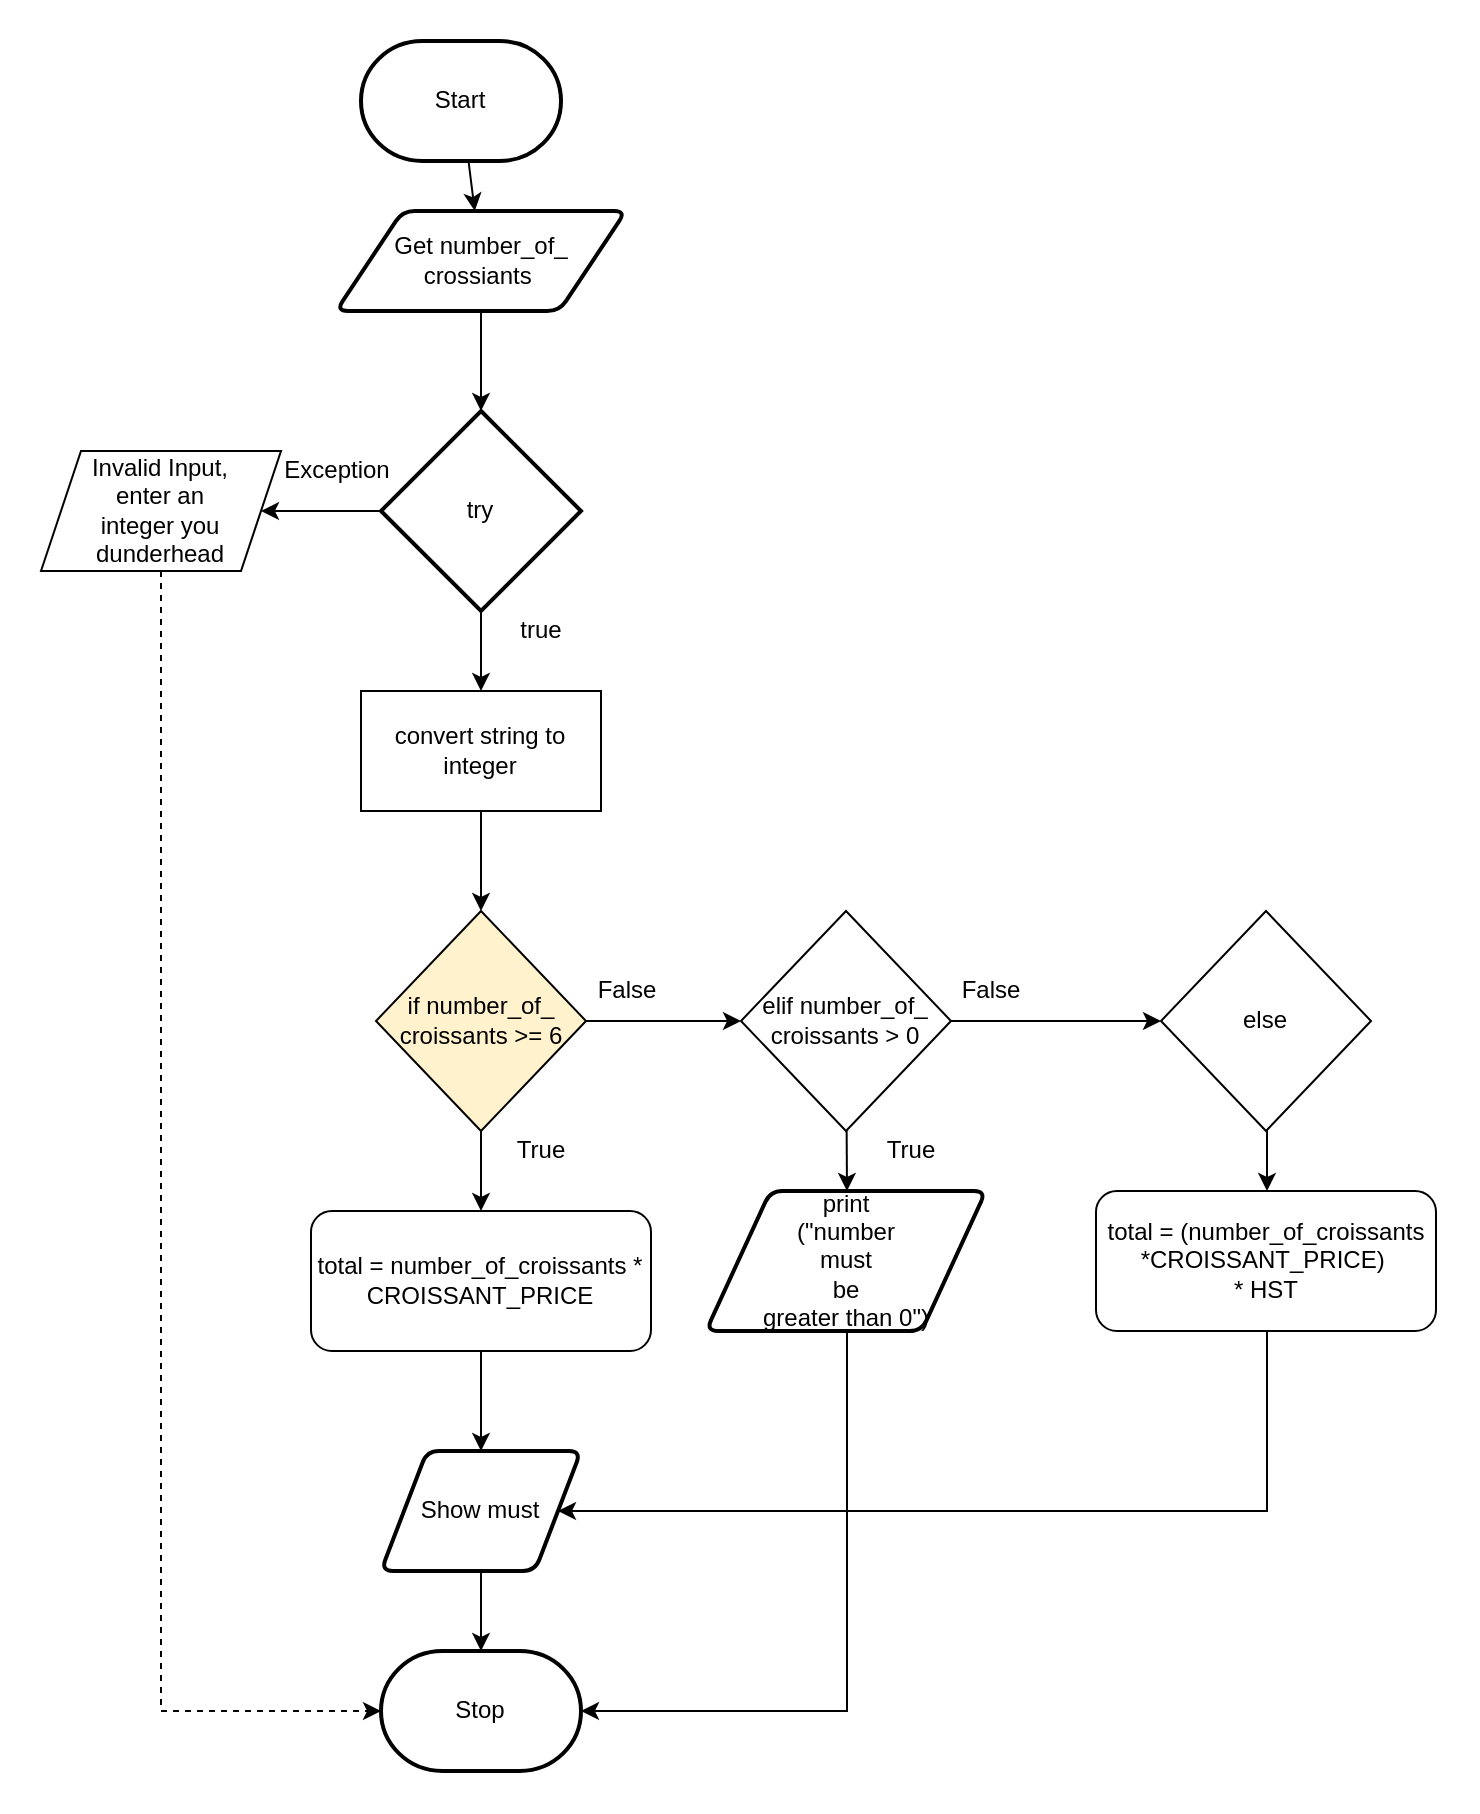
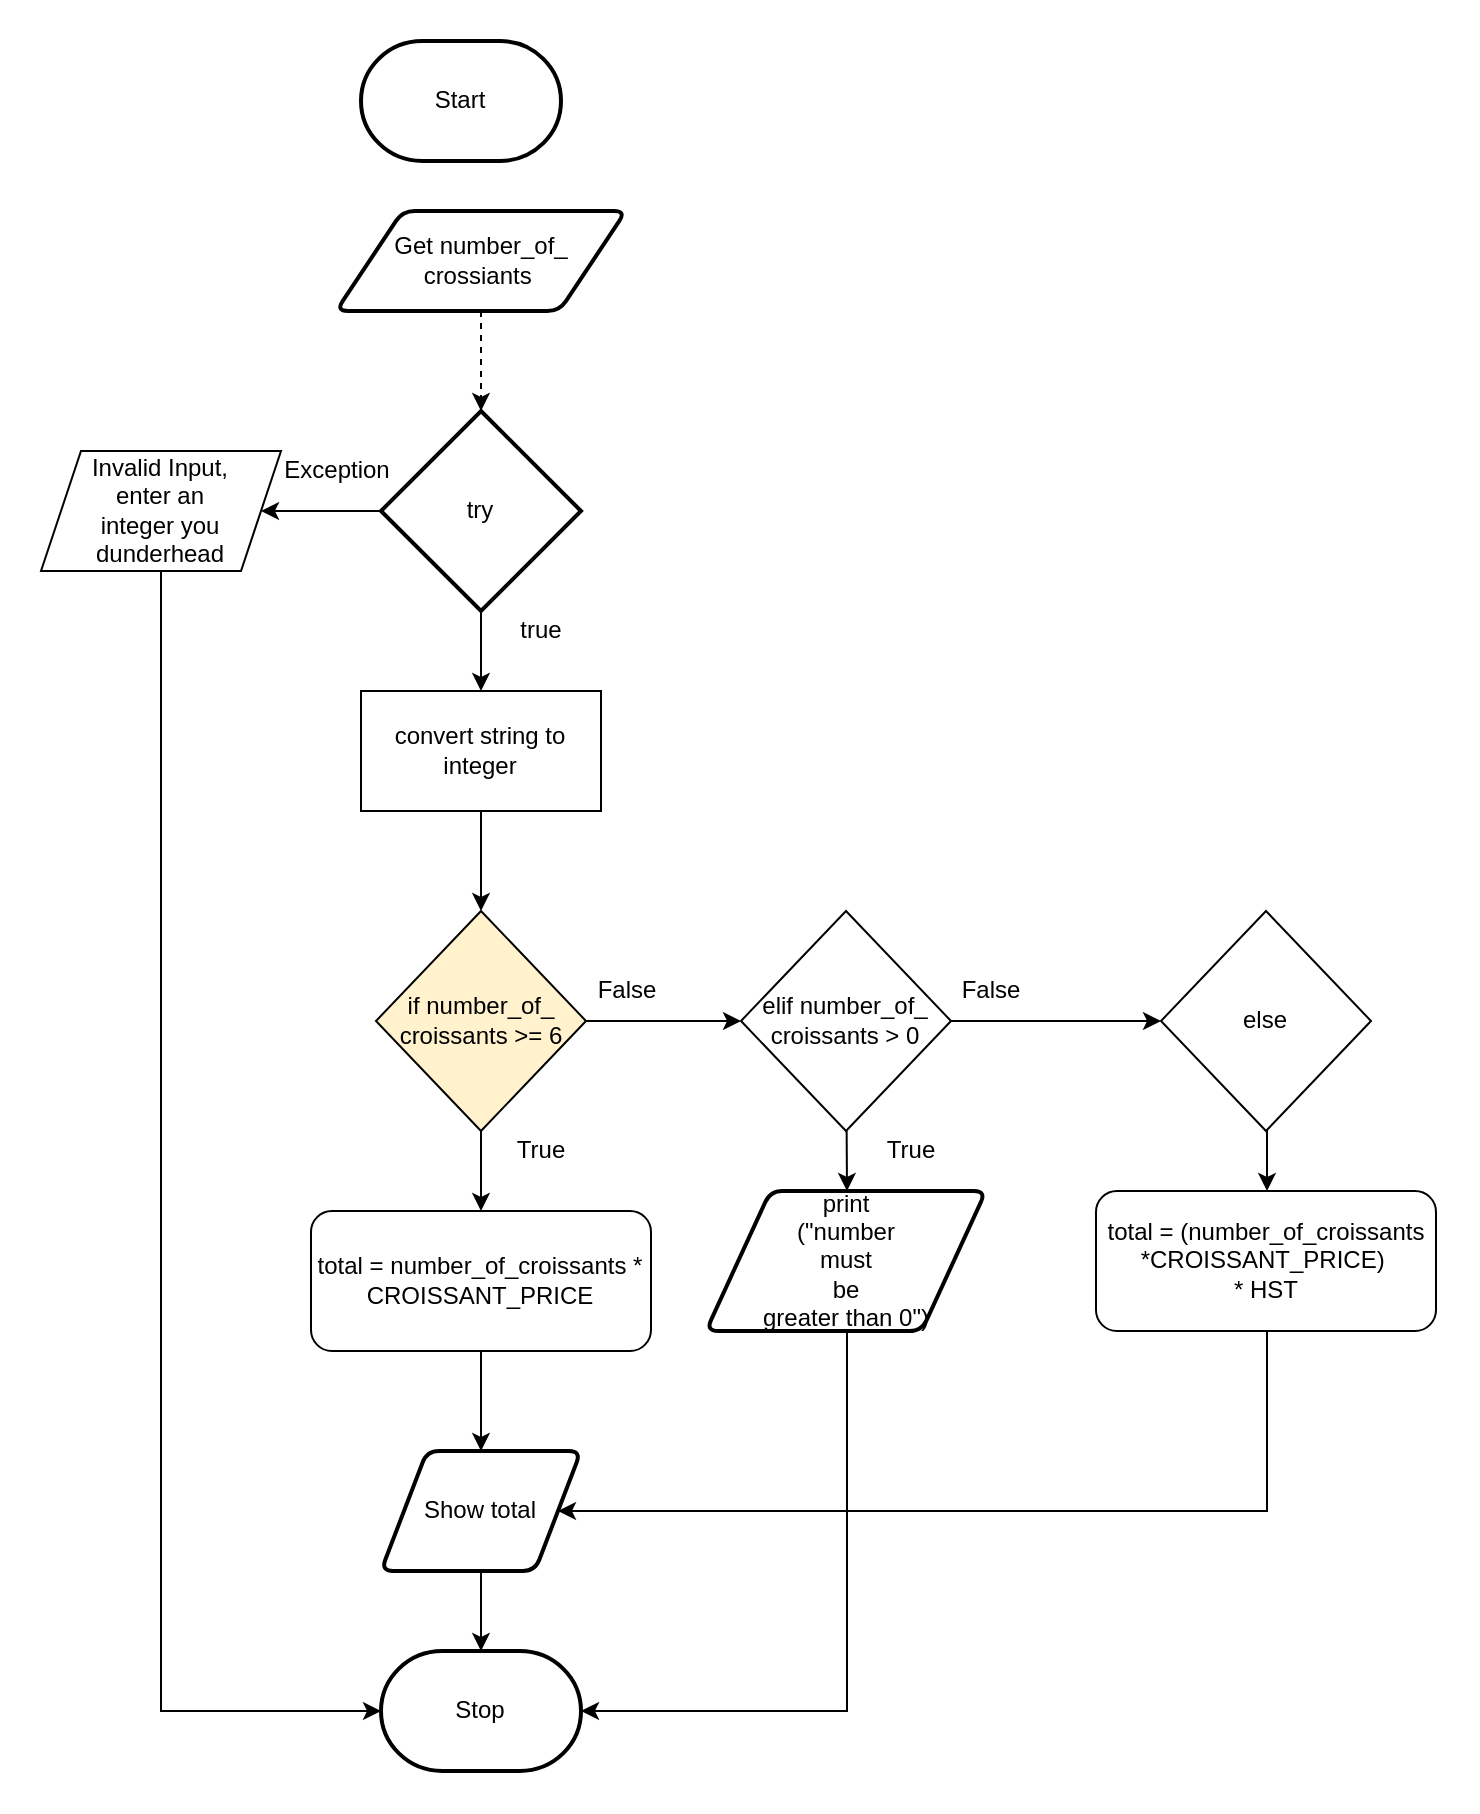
edge "Start" -> "Get number_of_ crossiants": removed
edge "Get number_of_ crossiants" -> "try": style solid -> dashed
edge "Invalid Input, enter an integer you dunderhead" -> "Stop": style dashed -> solid
node "Show must": label "Show must" -> "Show total"
